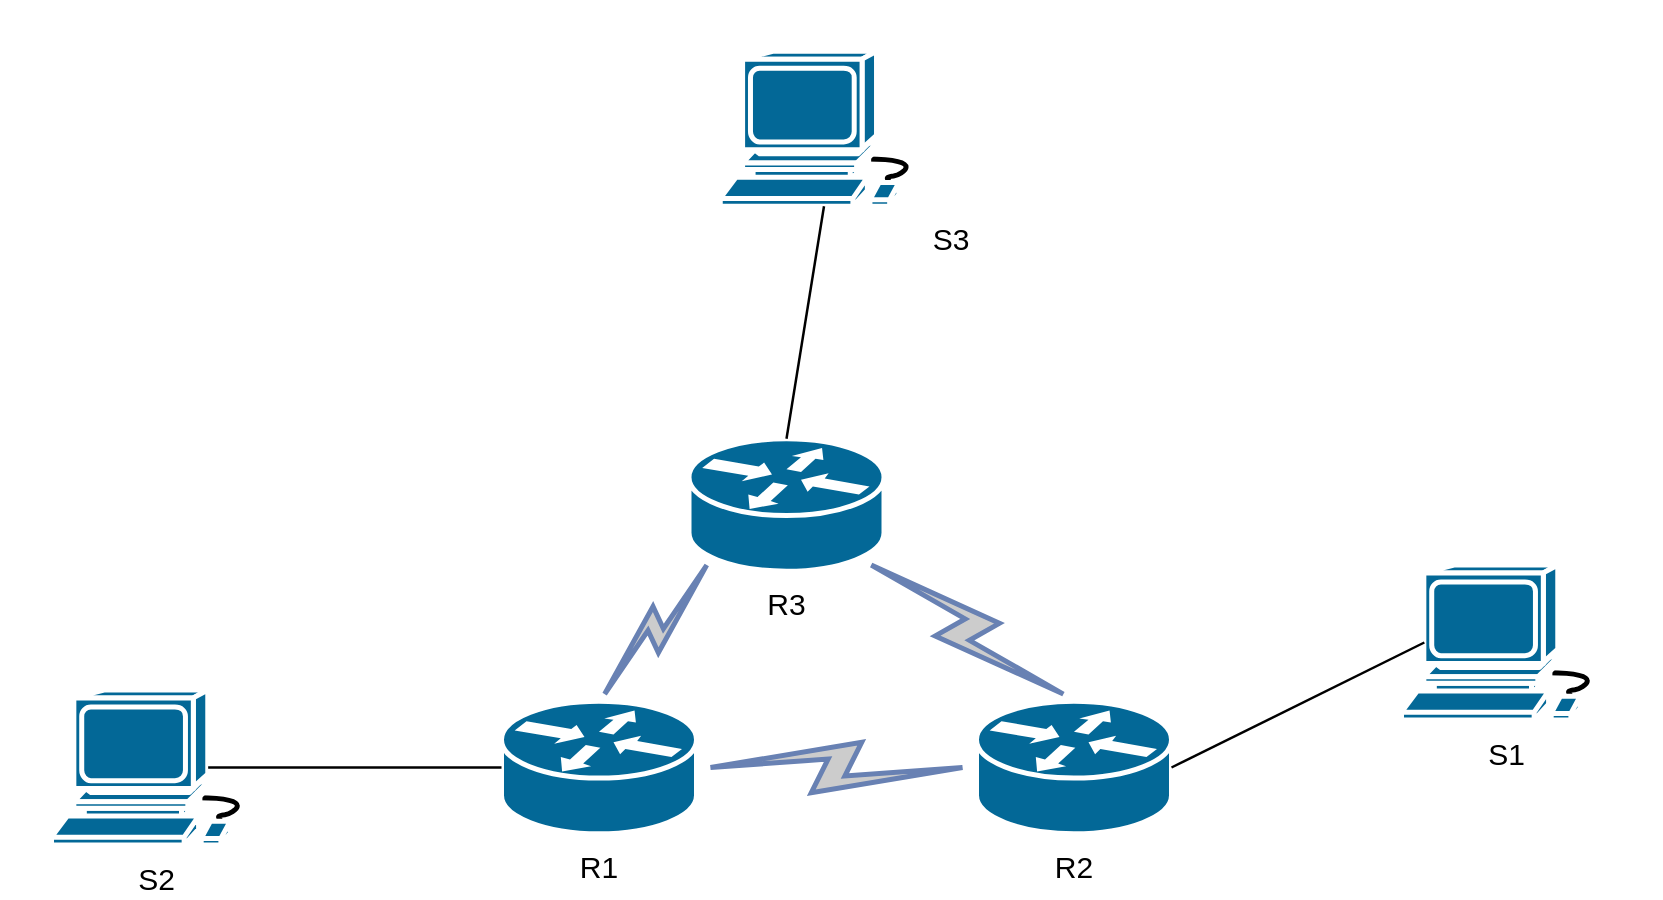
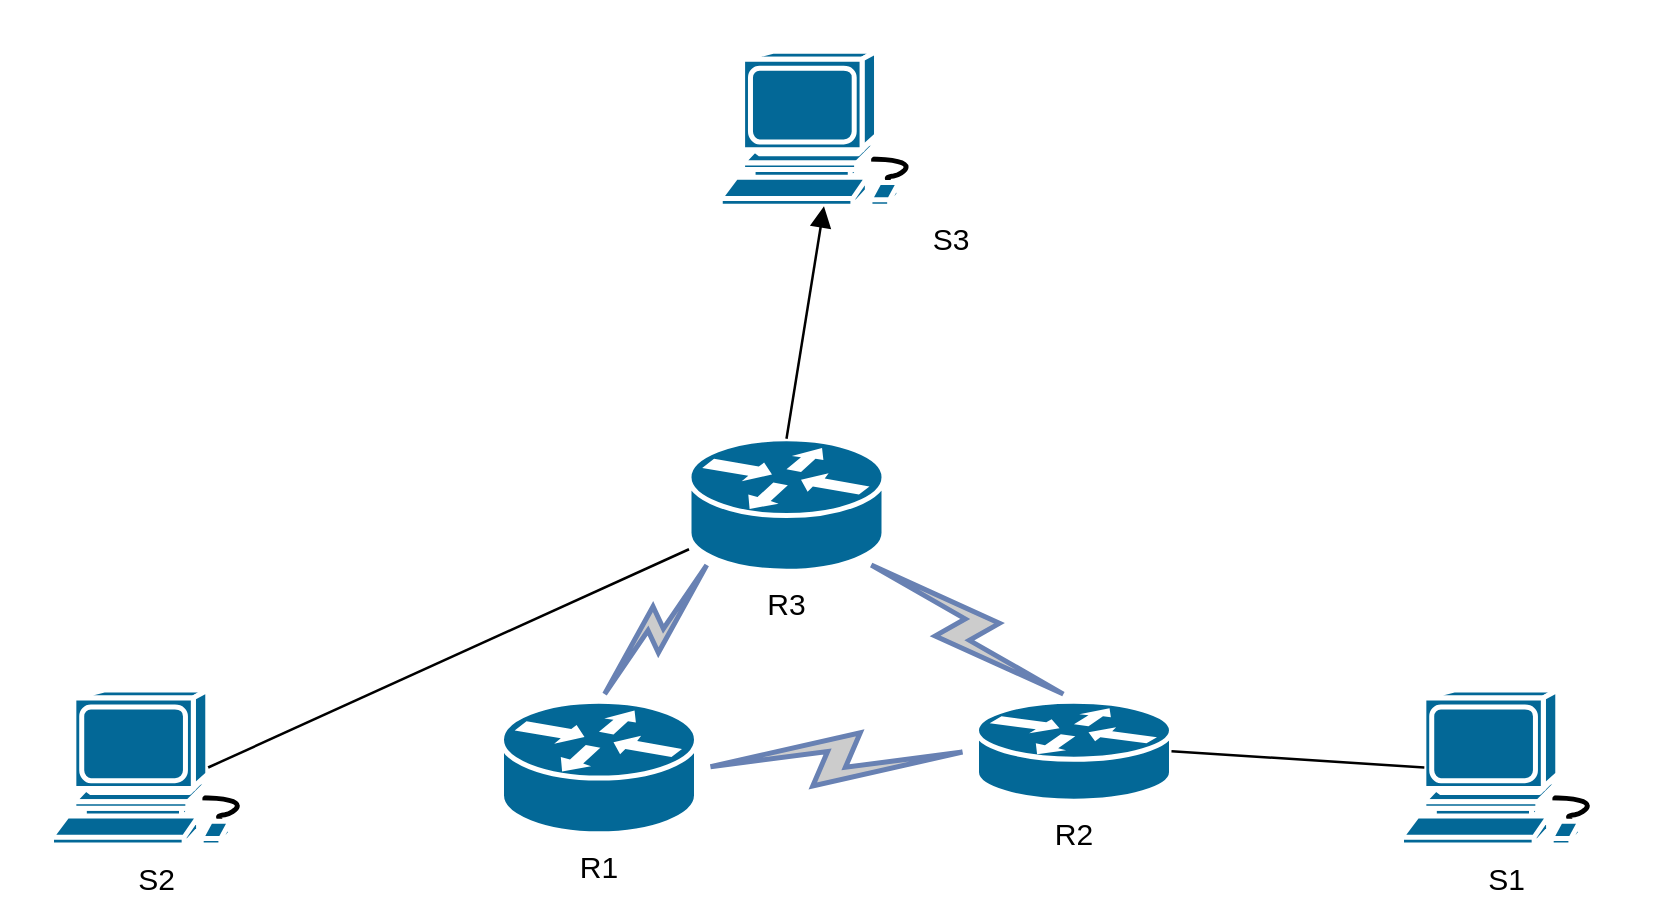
edge "S3" -- "R3": arrowhead none -> block
node "S1": moved (1505, 643) -> (1505, 768)
edge "S2" -- "R1": now "S2" -- "R3"
node "R2": size 195x133 -> 195x100
